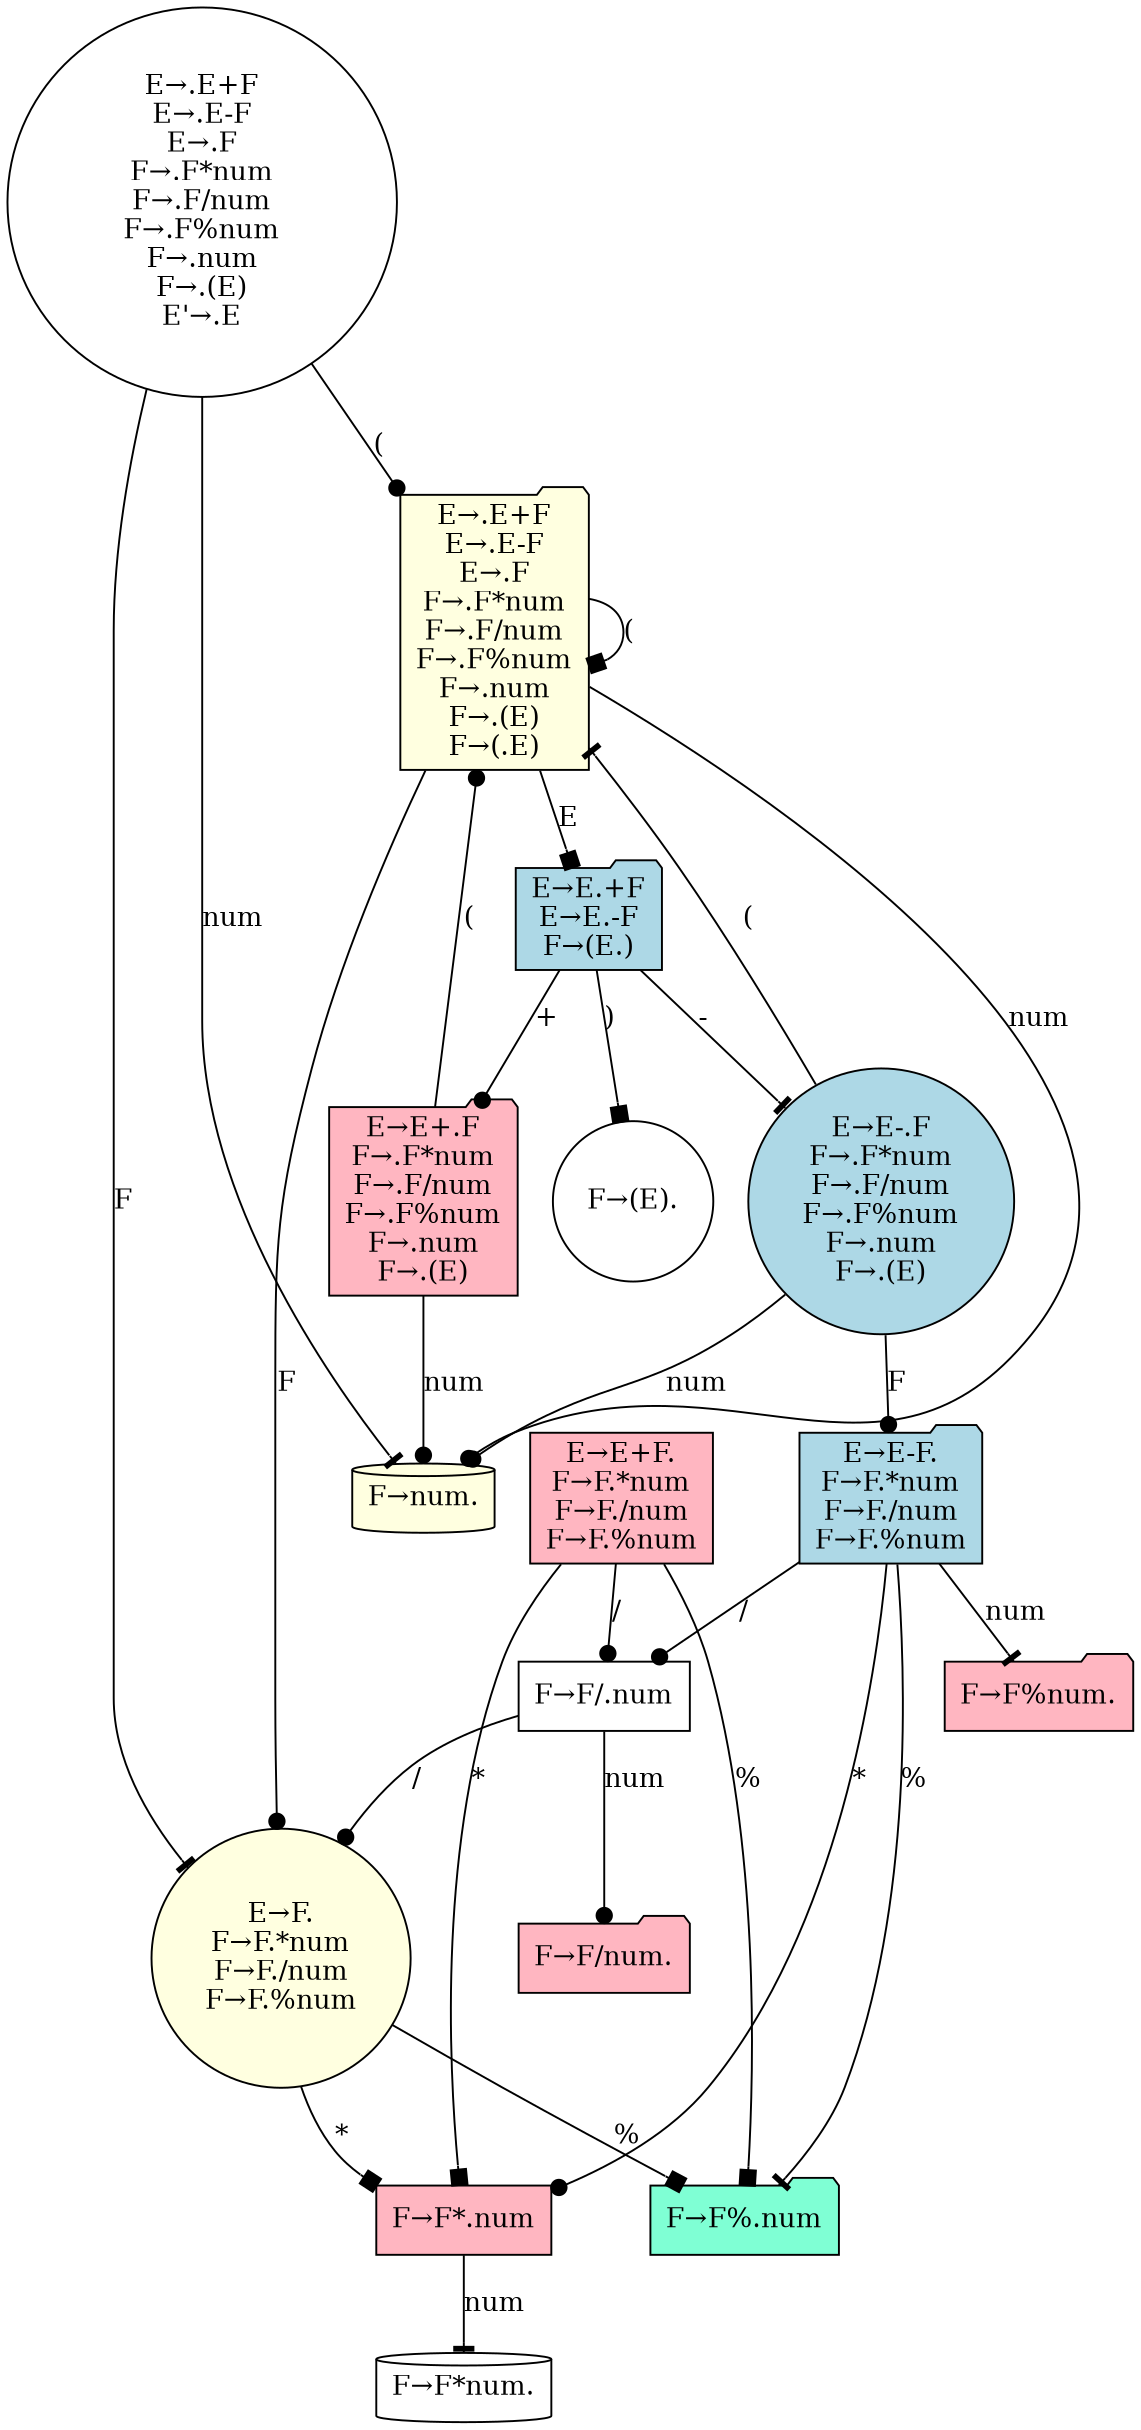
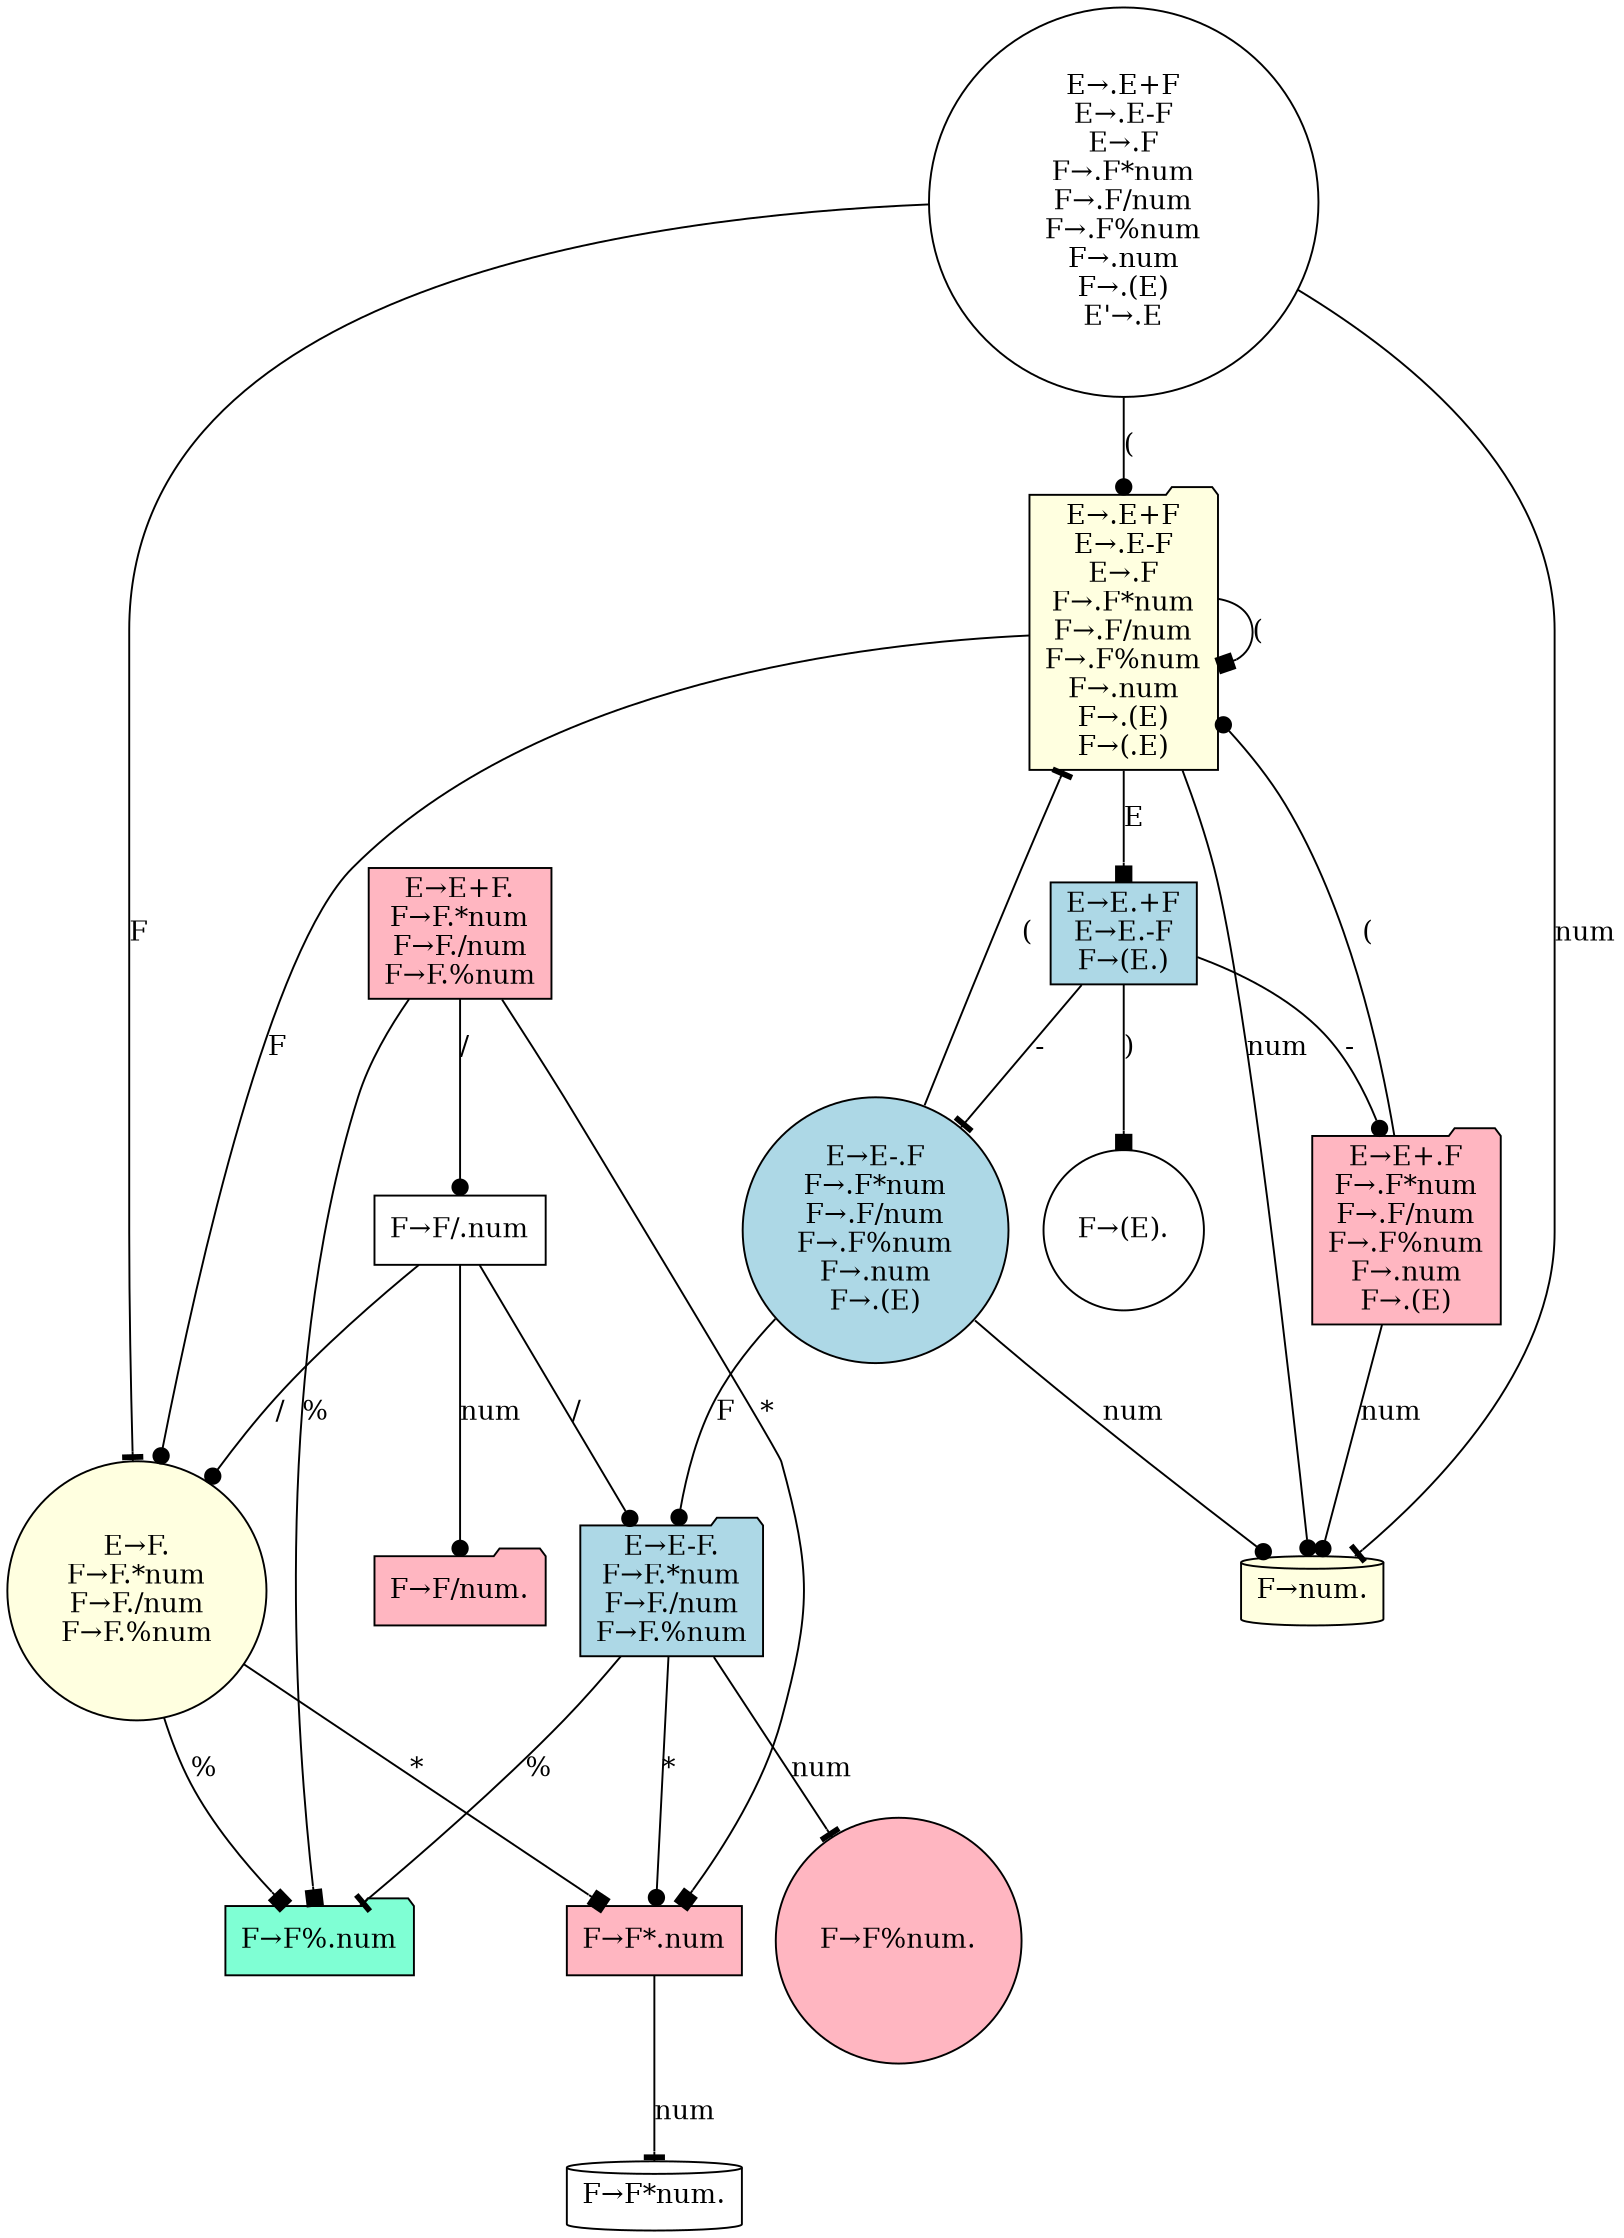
node "E→E.+F E→E.-F F→(E.)": shape folder -> box
edge "E→E.+F E→E.-F F→(E.)" -> "E→E+.F F→.F*num F→.F/num F→.F%num F→.num F→.(E)": label "+" -> "-"
edge "E→E-F. F→F.*num F→F./num F→F.%num" -> "F→F/.num": reversed
node "F→F%num.": shape folder -> circle
